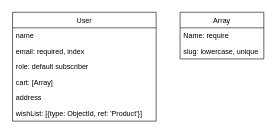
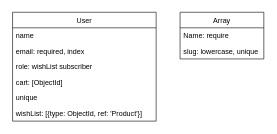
node "role: default subscriber": label "role: default subscriber" -> "role: wishList subscriber"
node "cart: [Array]": label "cart: [Array]" -> "cart: [ObjectId]"
node "address": label "address" -> "unique"
